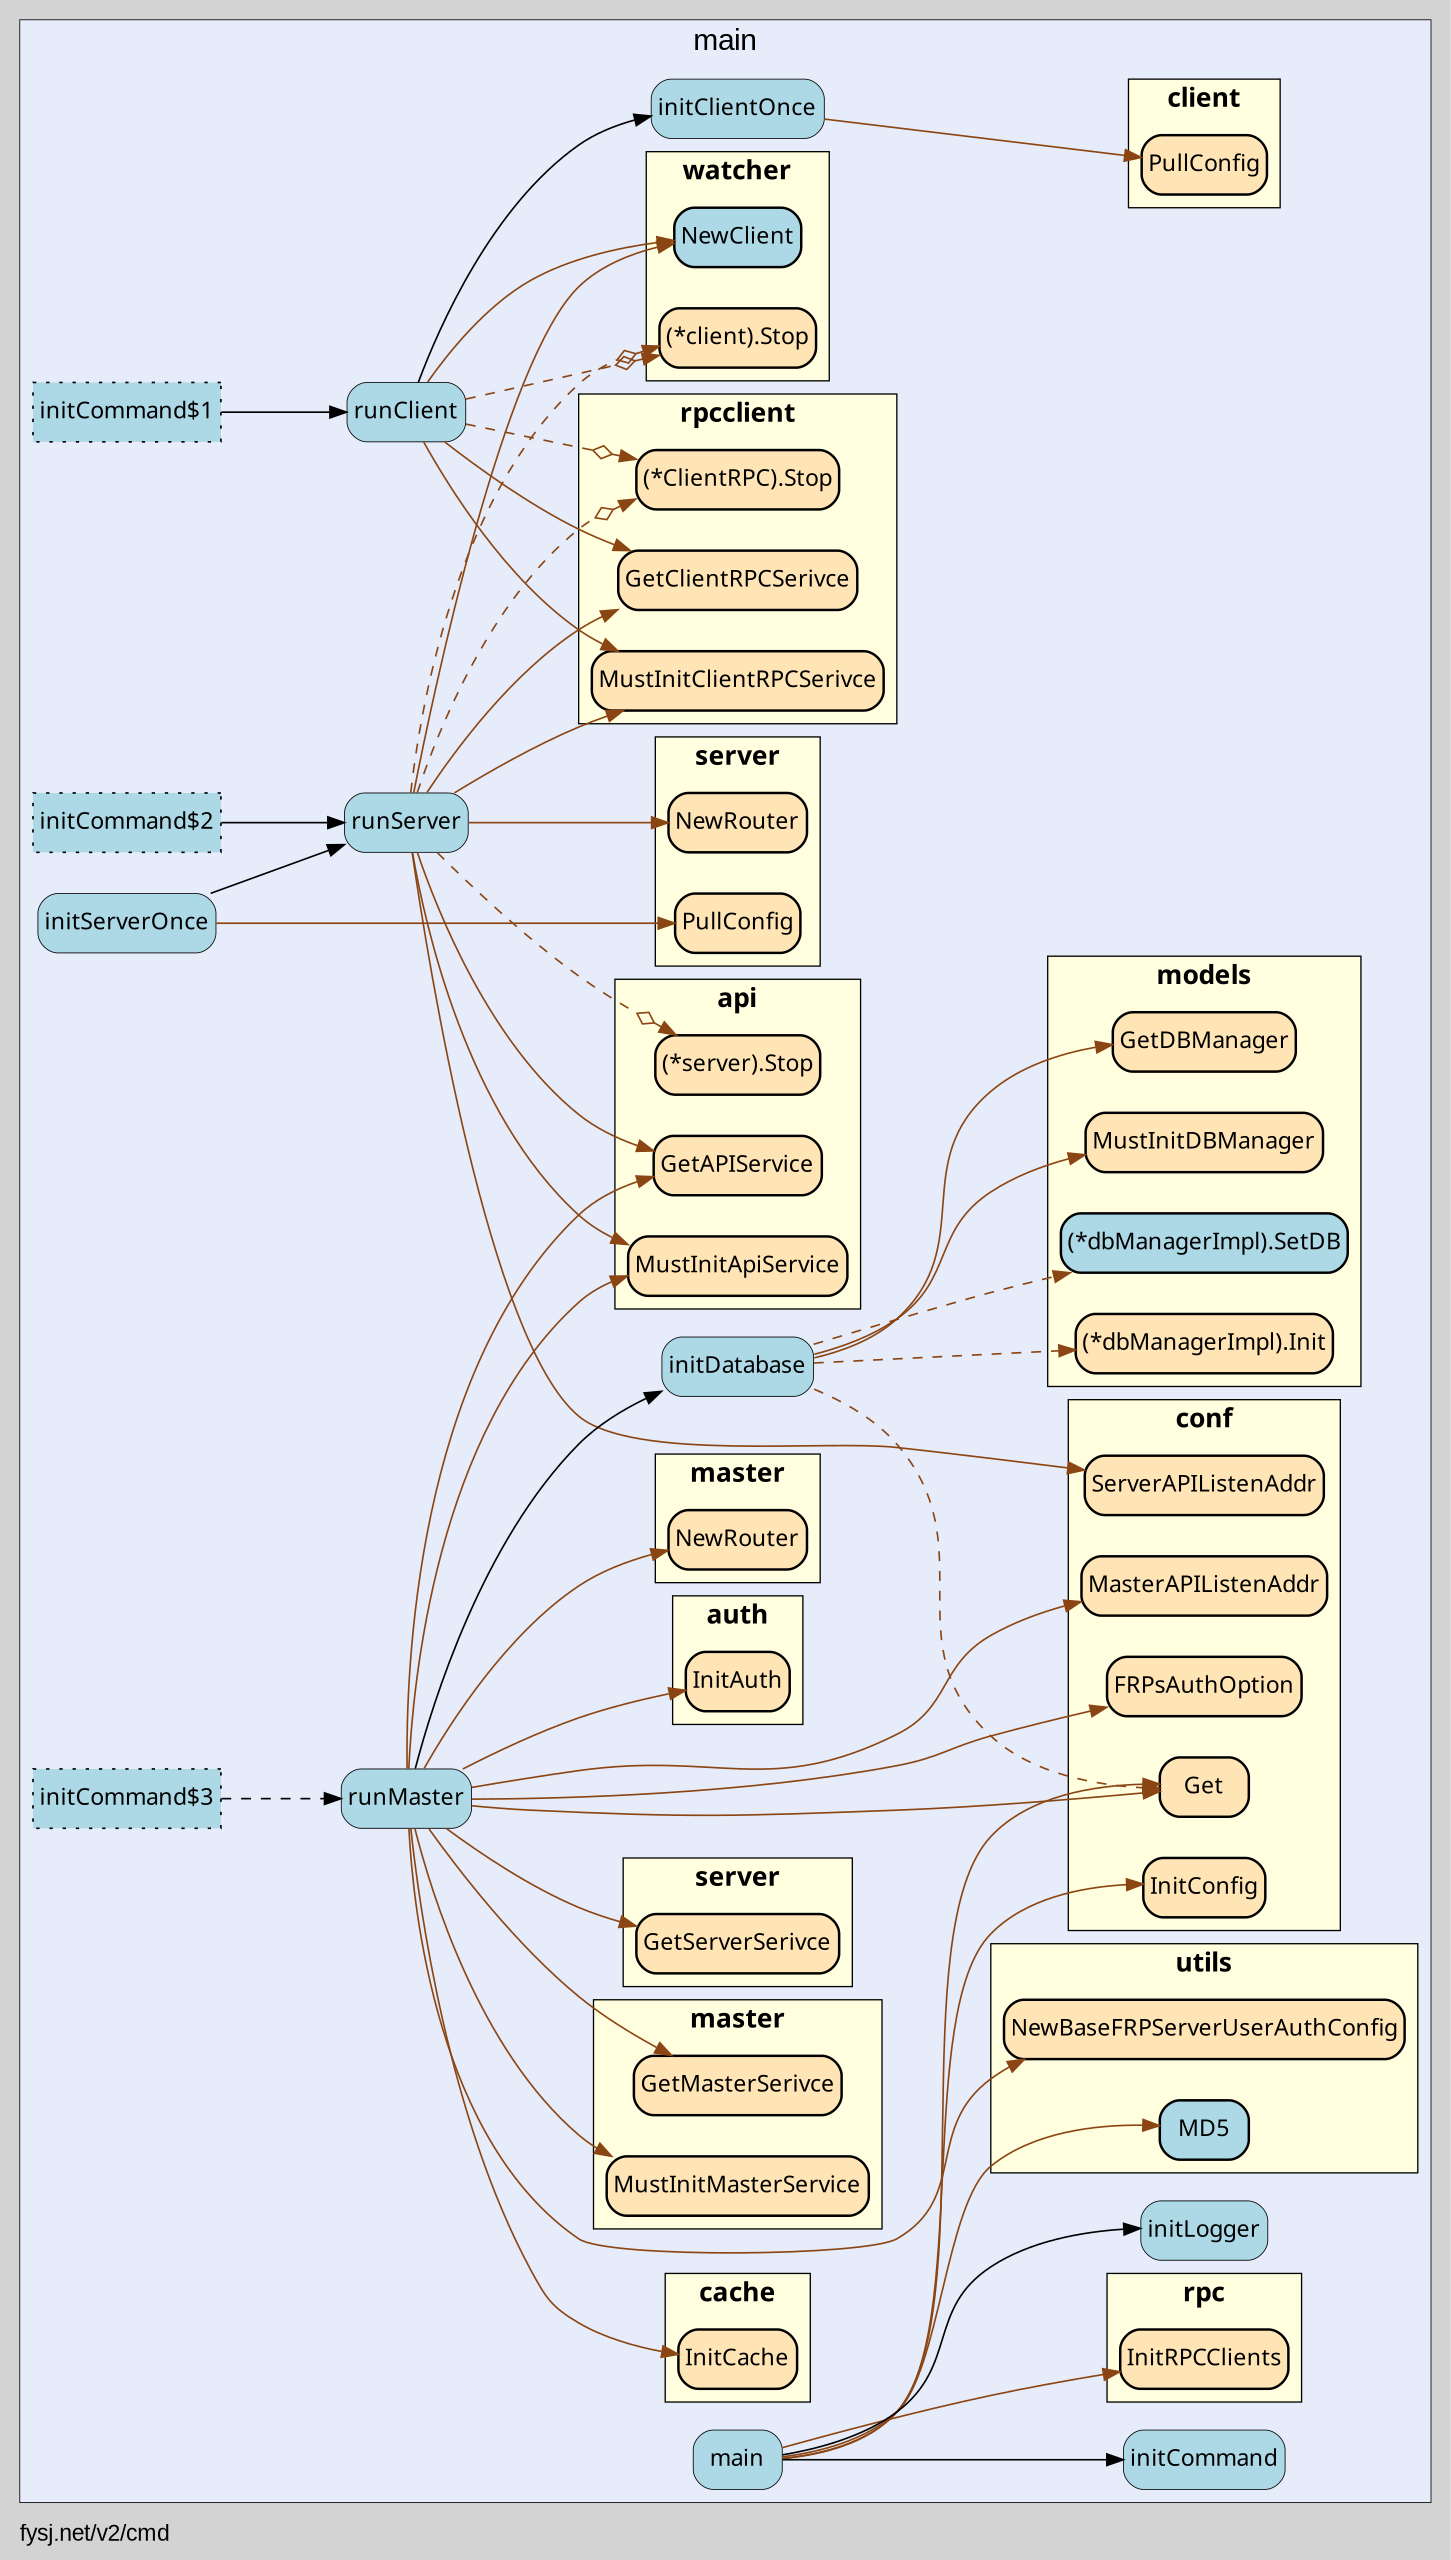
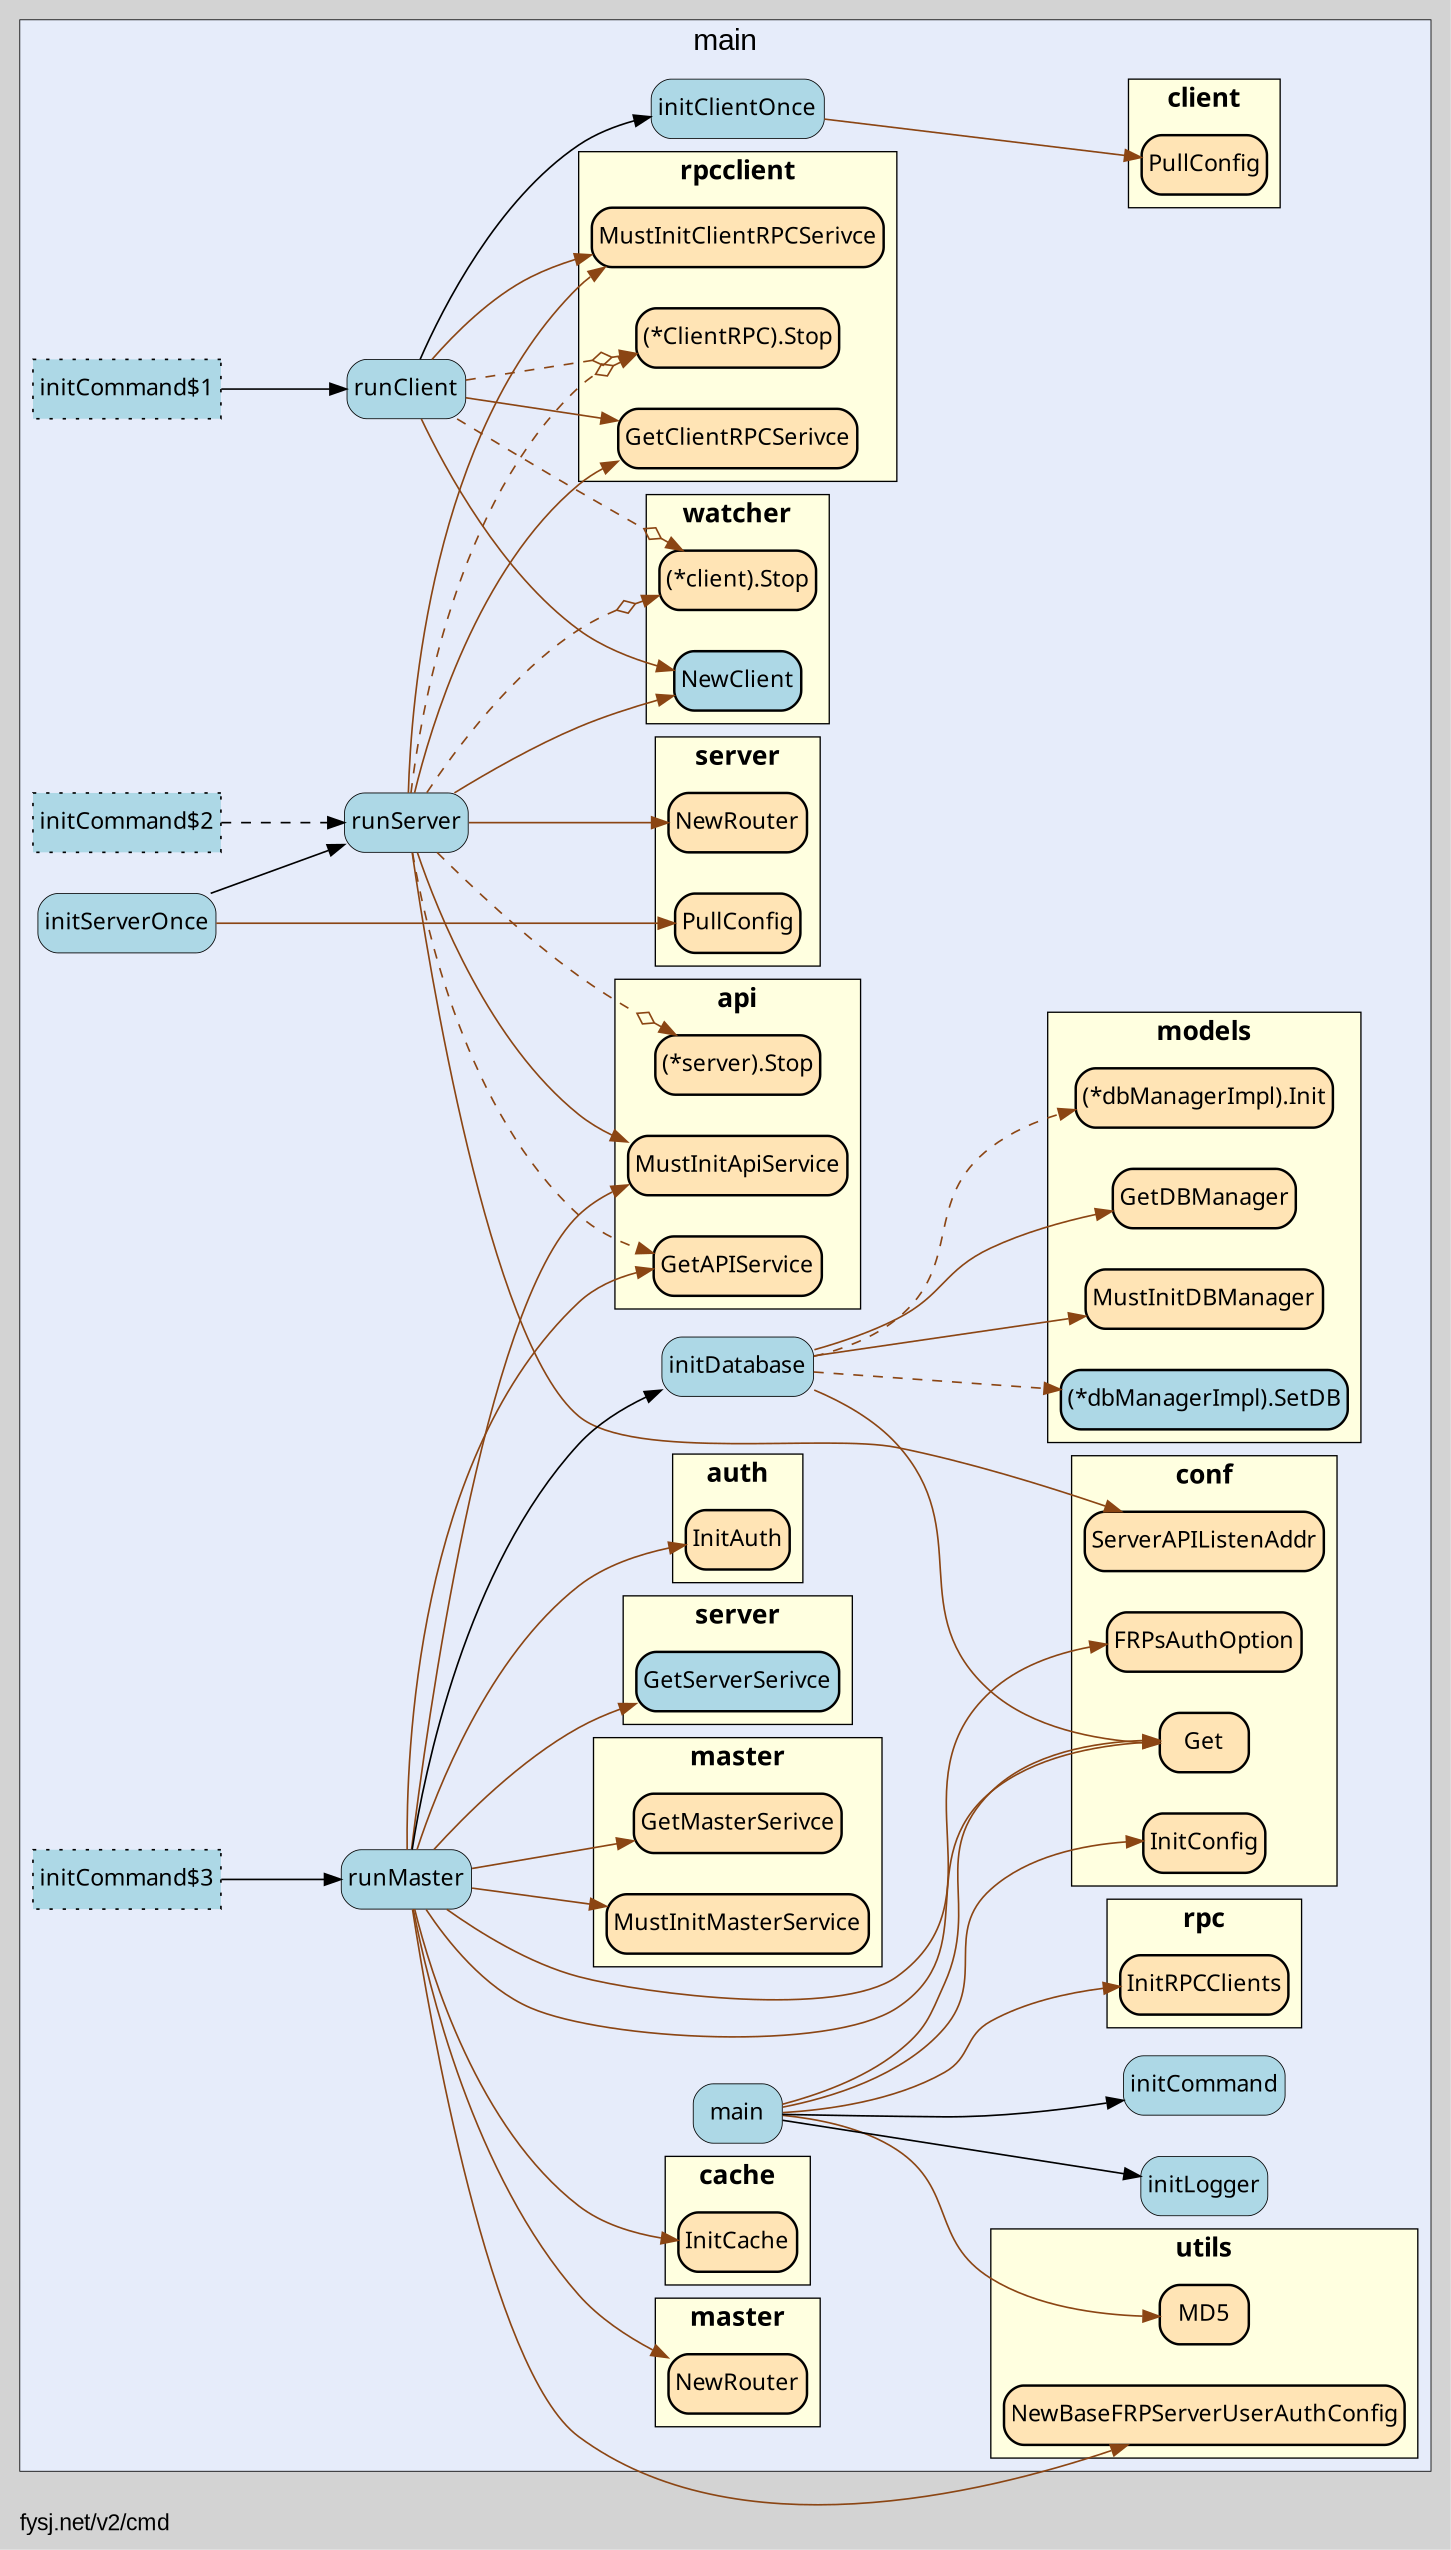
edge "initCommand$2" -> "runServer": style solid -> dashed
edge "runServer" -> "GetAPIService": style solid -> dashed
node "MasterAPIListenAddr": removed
edge "initDatabase" -> "Get": style dashed -> solid
edge "initCommand$3" -> "runMaster": style dashed -> solid
node "GetServerSerivce": fillcolor moccasin -> lightblue
node "MD5": fillcolor lightblue -> moccasin
